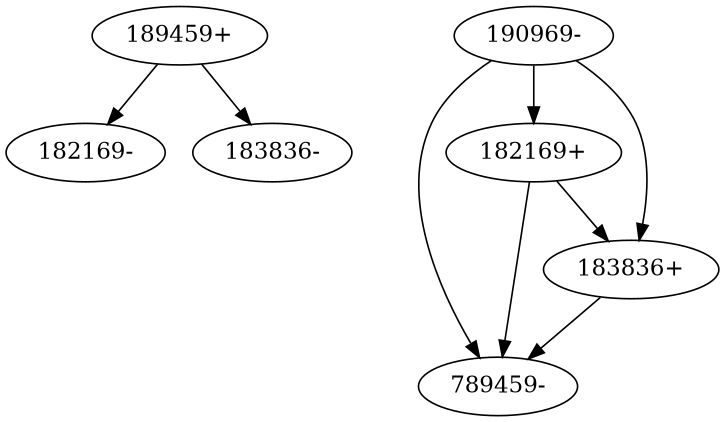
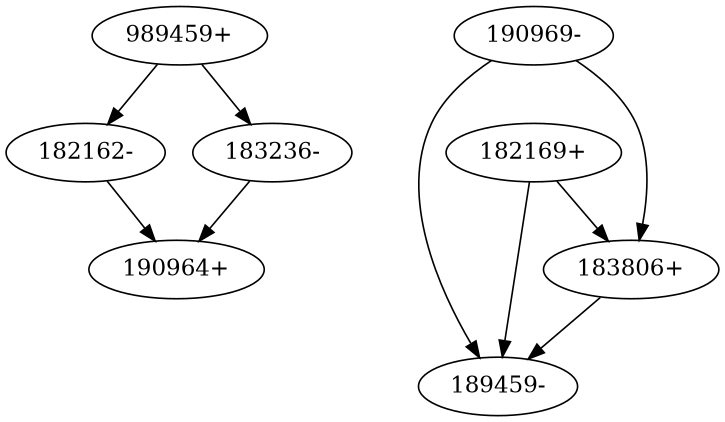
node "189459+": label "189459+" -> "989459+"
edge "190969-" -> "182169+": removed
node "182169-": label "182169-" -> "182162-"
node "183836-": label "183836-" -> "183236-"
node "190964+": added
node "183836+": label "183836+" -> "183806+"
node "789459-": label "789459-" -> "189459-"
